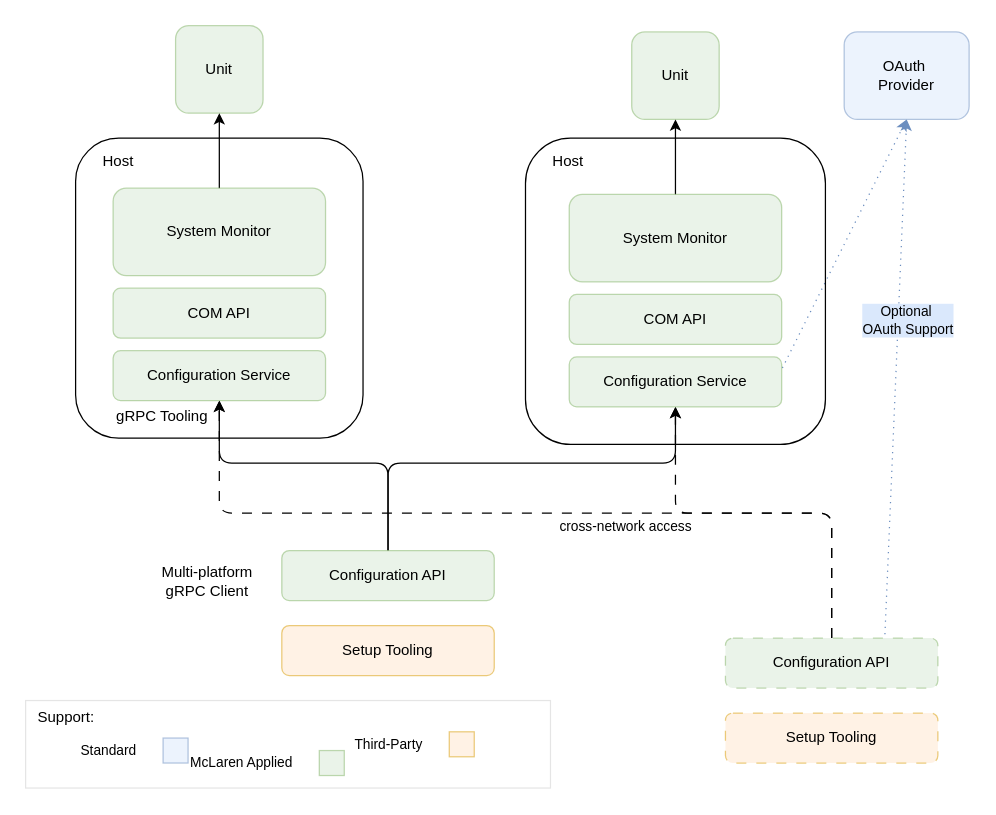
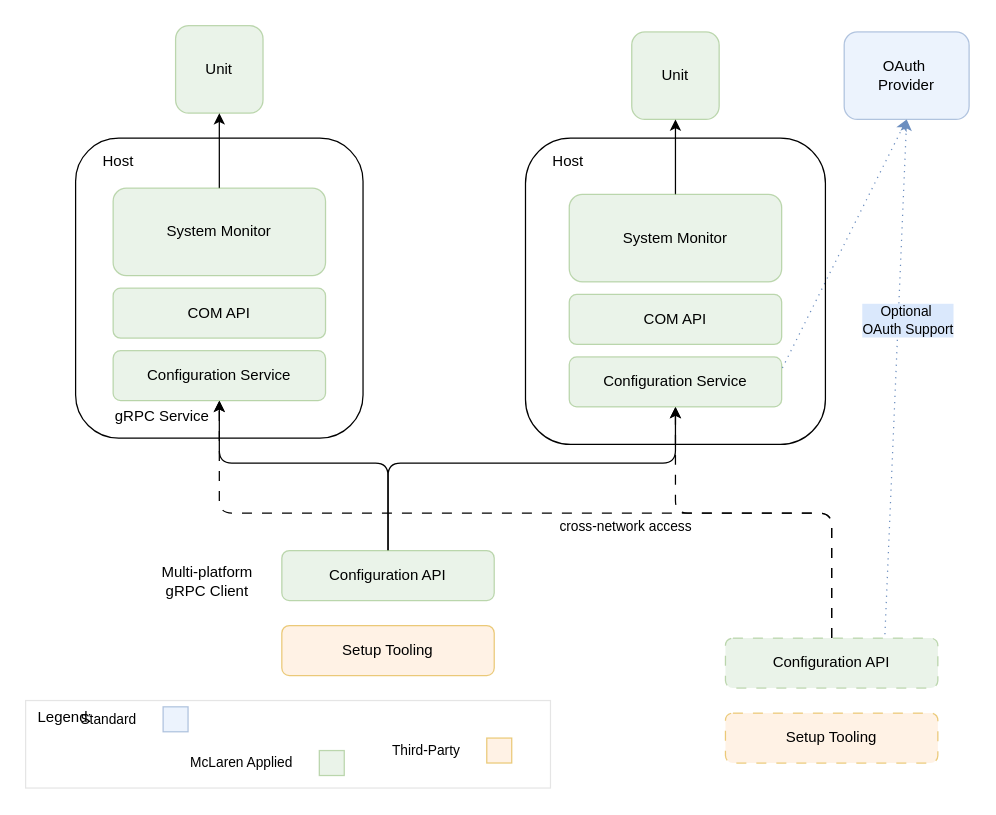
node "gRPC Tooling": label "gRPC Tooling" -> "gRPC Service"
node "Support:": label "Support:" -> "Legend:"
node "Third-Party": moved (462, 744) -> (499, 751)
node "Standard": moved (176, 751) -> (176, 719)
